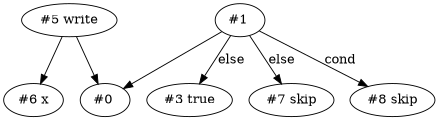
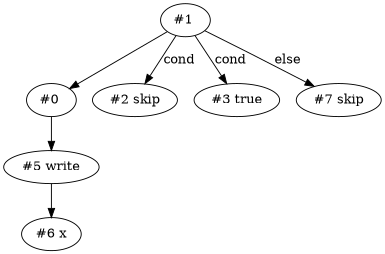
edge "#5 write" -> "#0": reversed
edge "#1" -> "#3 true": label "else" -> "cond"
node "#8 skip": label "#8 skip" -> "#2 skip"
